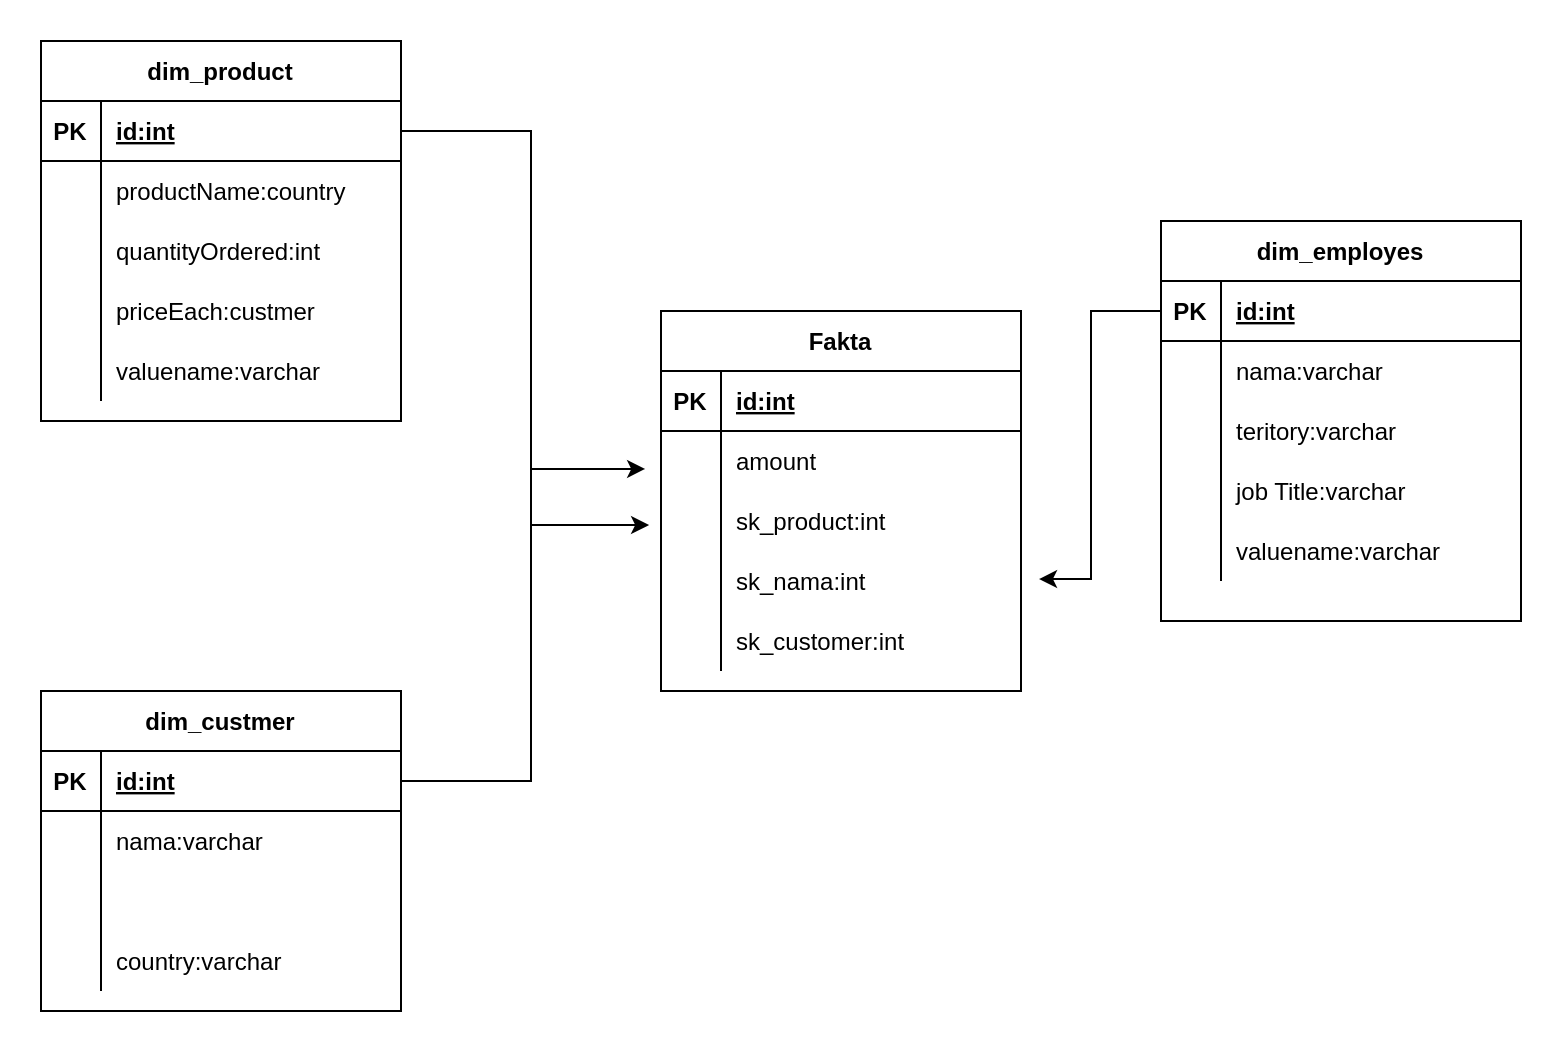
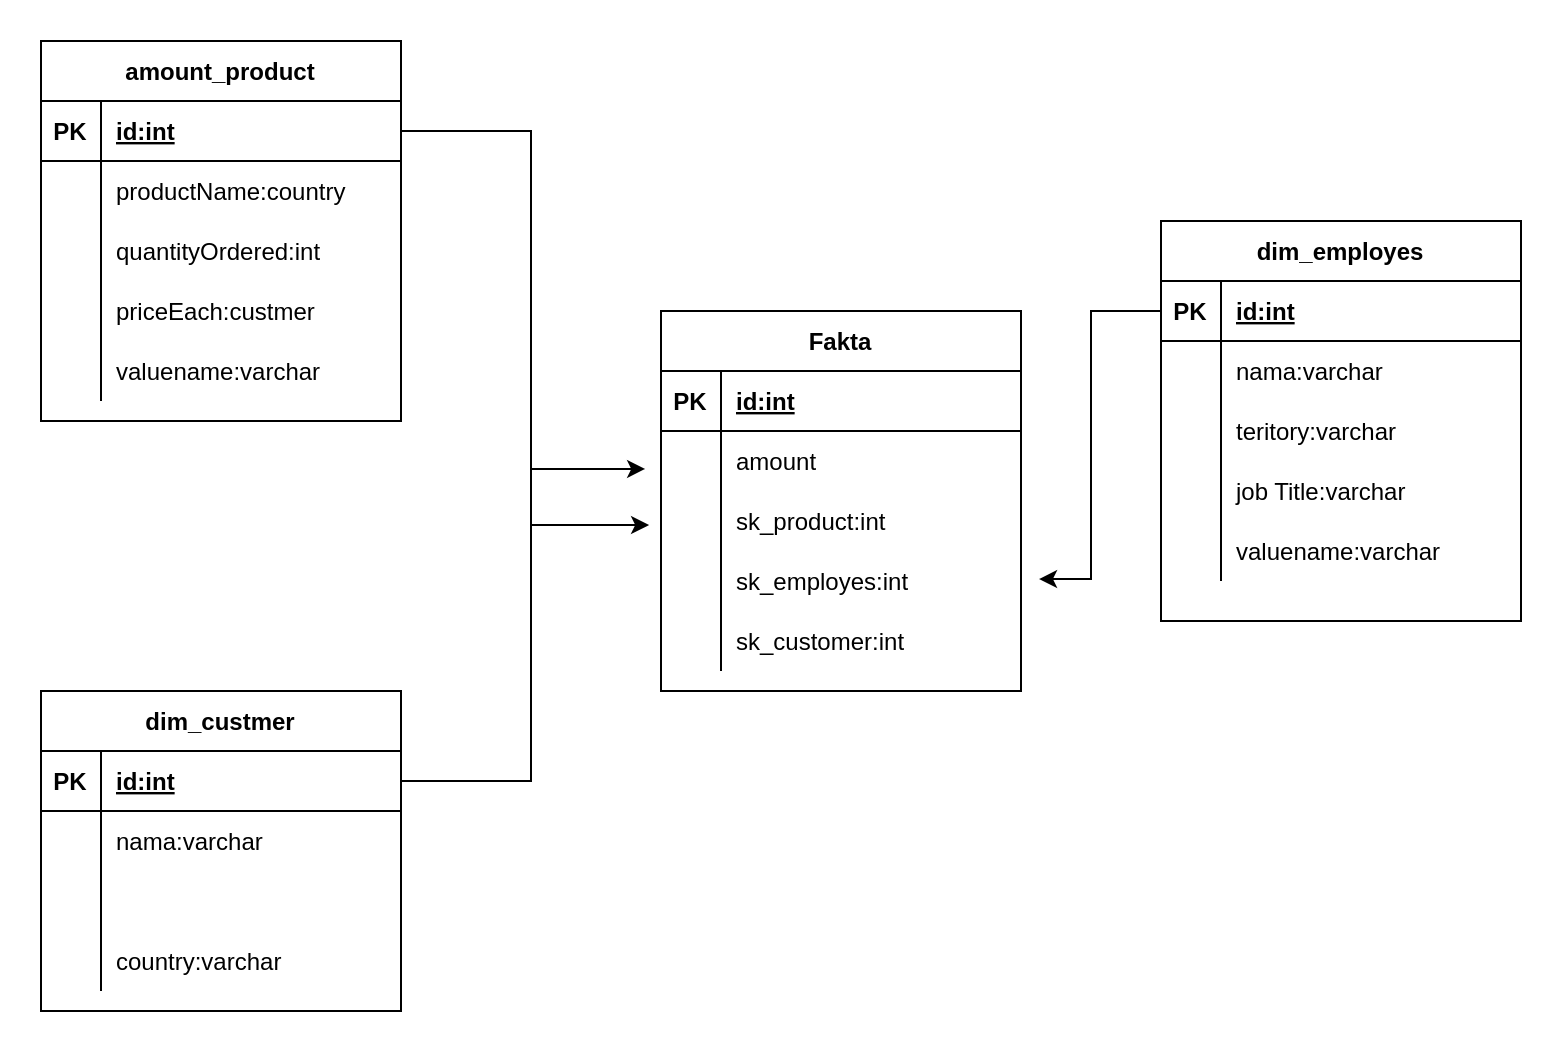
node "dim_product": label "dim_product" -> "amount_product"
node "sk_nama:int": label "sk_nama:int" -> "sk_employes:int"
